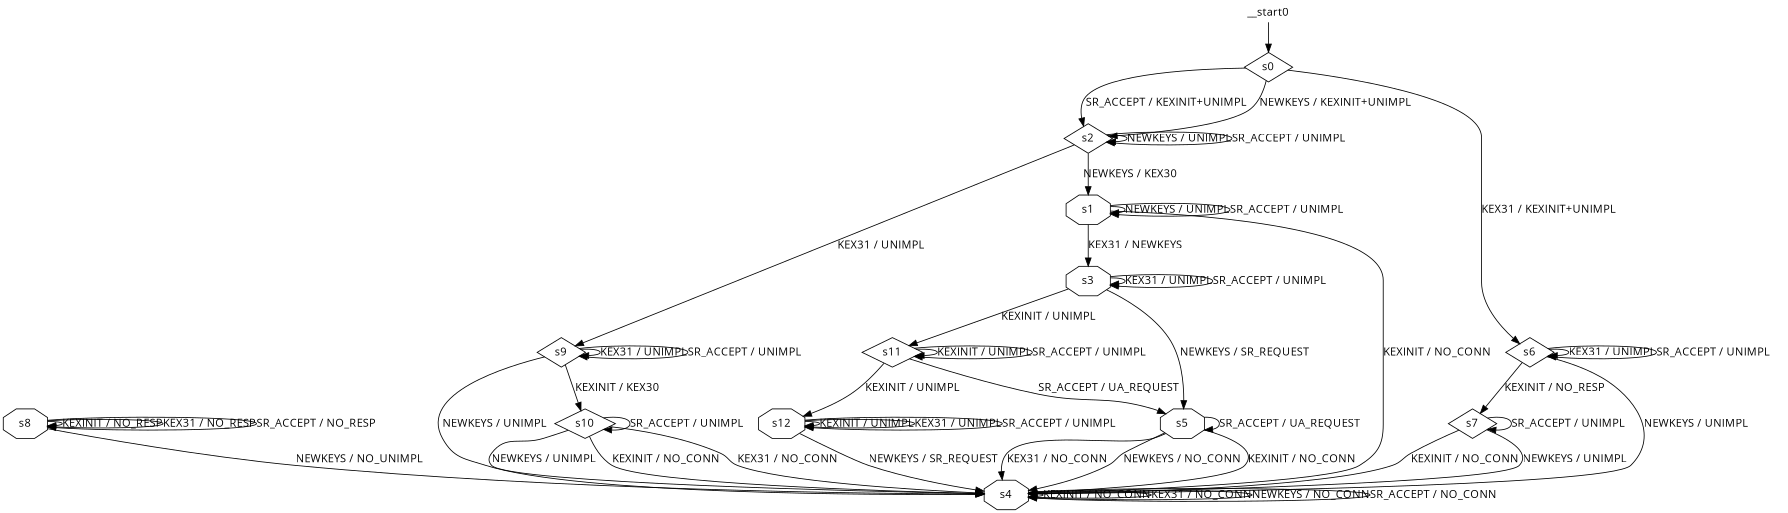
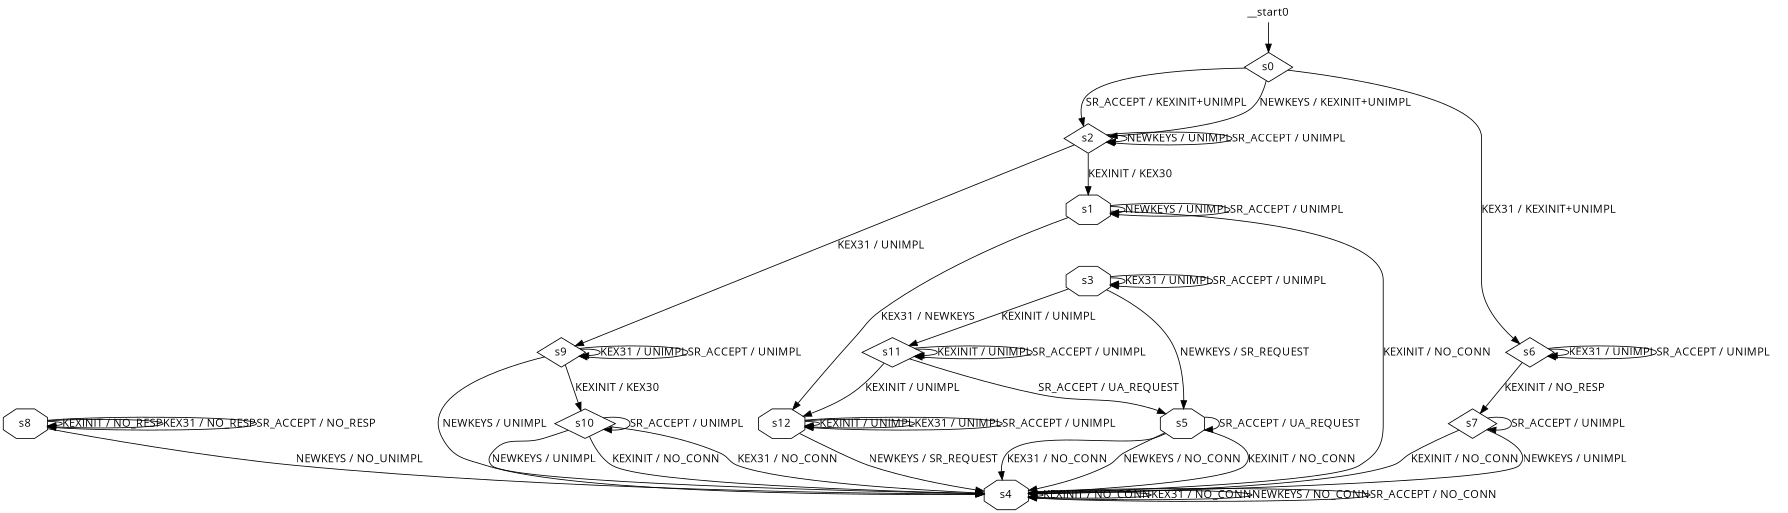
edge "s2" -> "s1": label "NEWKEYS / KEX30" -> "KEXINIT / KEX30"
edge "s1" -> "s3": now "s1" -> "s12"
edge "s6" -> "s4": removed, label "NEWKEYS / UNIMPL"
